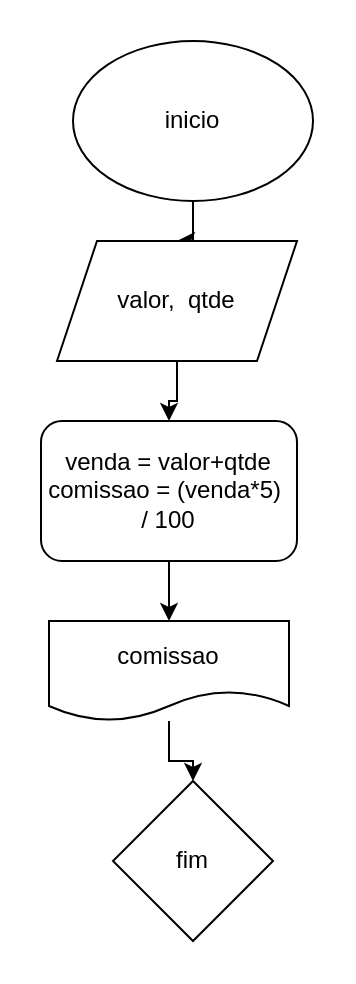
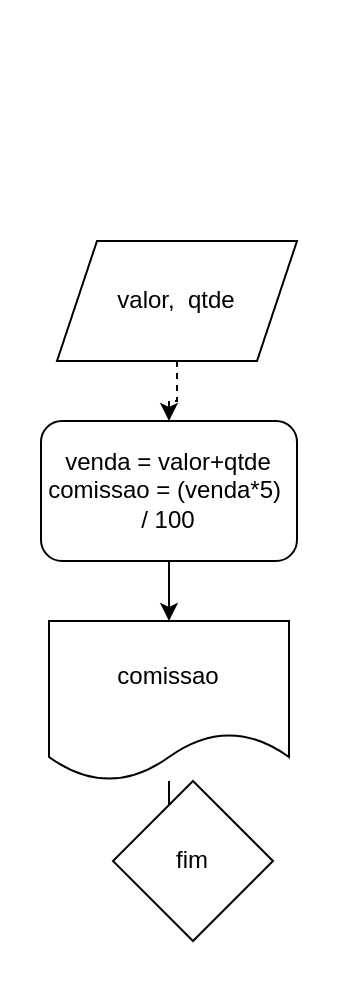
node "inicio": removed
edge "inicio" -> "valor, qtde": removed
edge "valor, qtde" -> "venda = valor+qtde comissao = (venda*5) / 100": style solid -> dashed
node "comissao": size 240x100 -> 240x160
